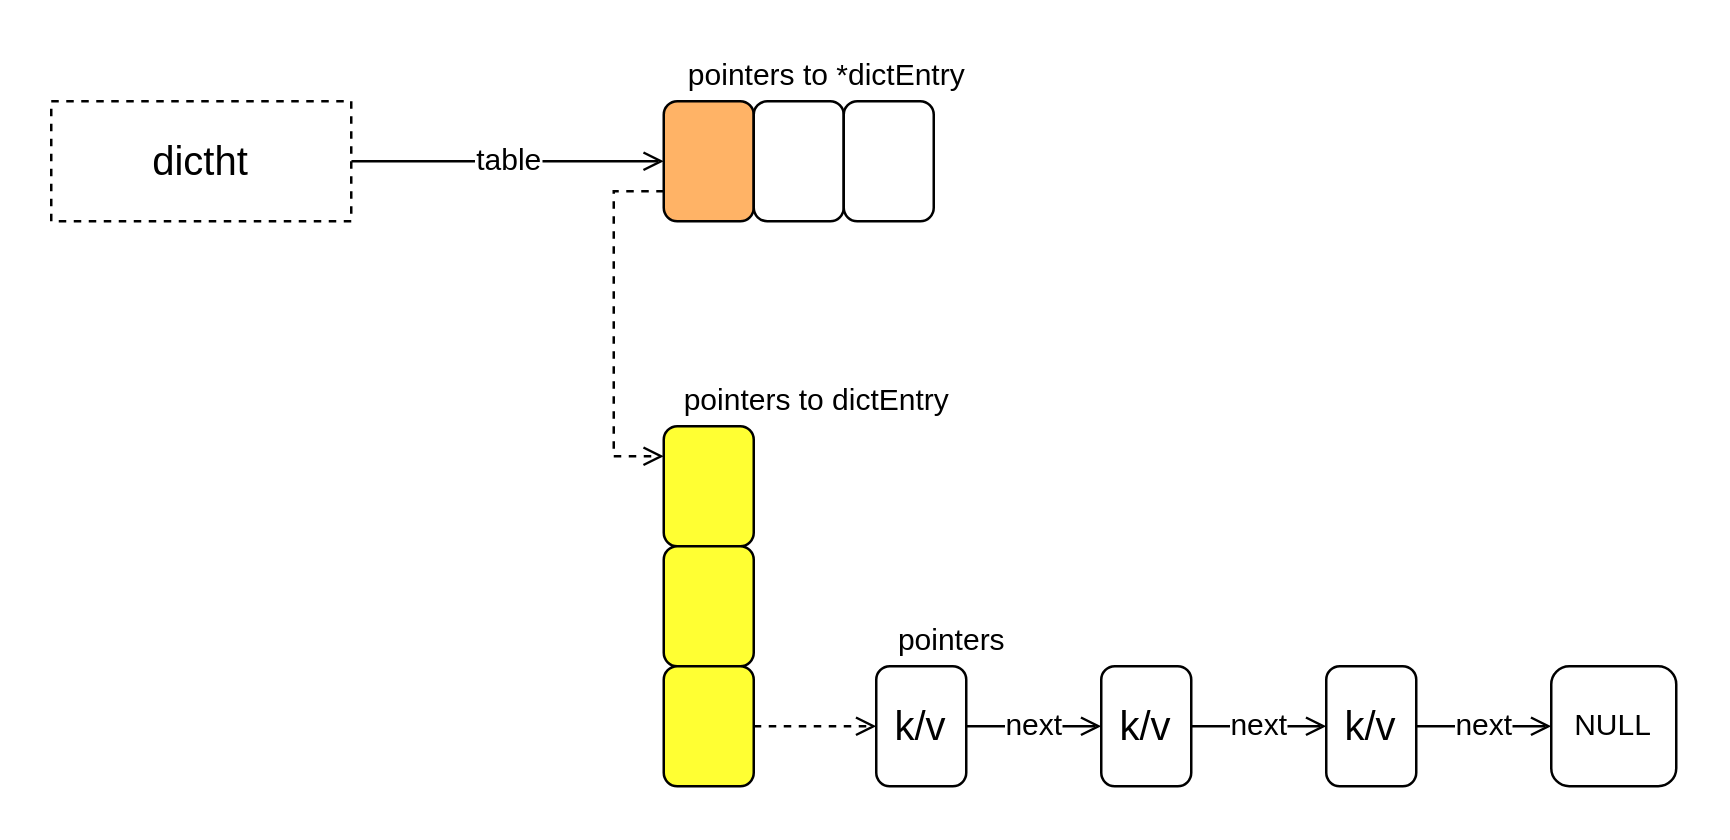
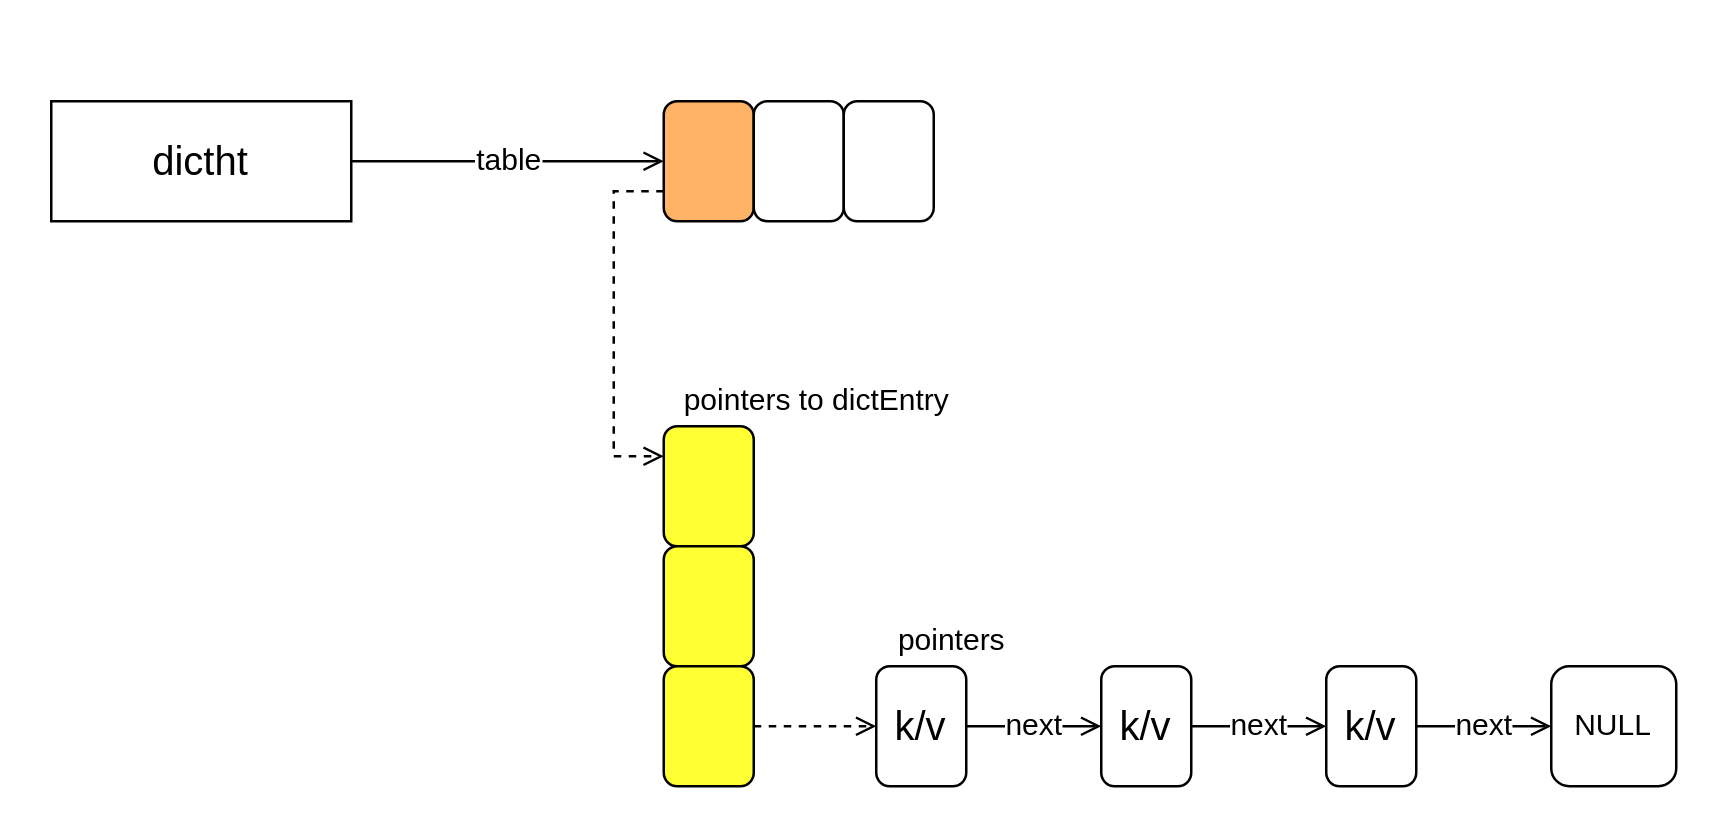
node "pointers to *dictEntry": removed
node "dictht": style dashed -> solid
